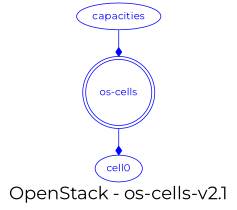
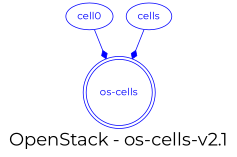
node "capacities": label "capacities" -> "cells"
edge "os-cells" -> "cell0": reversed
